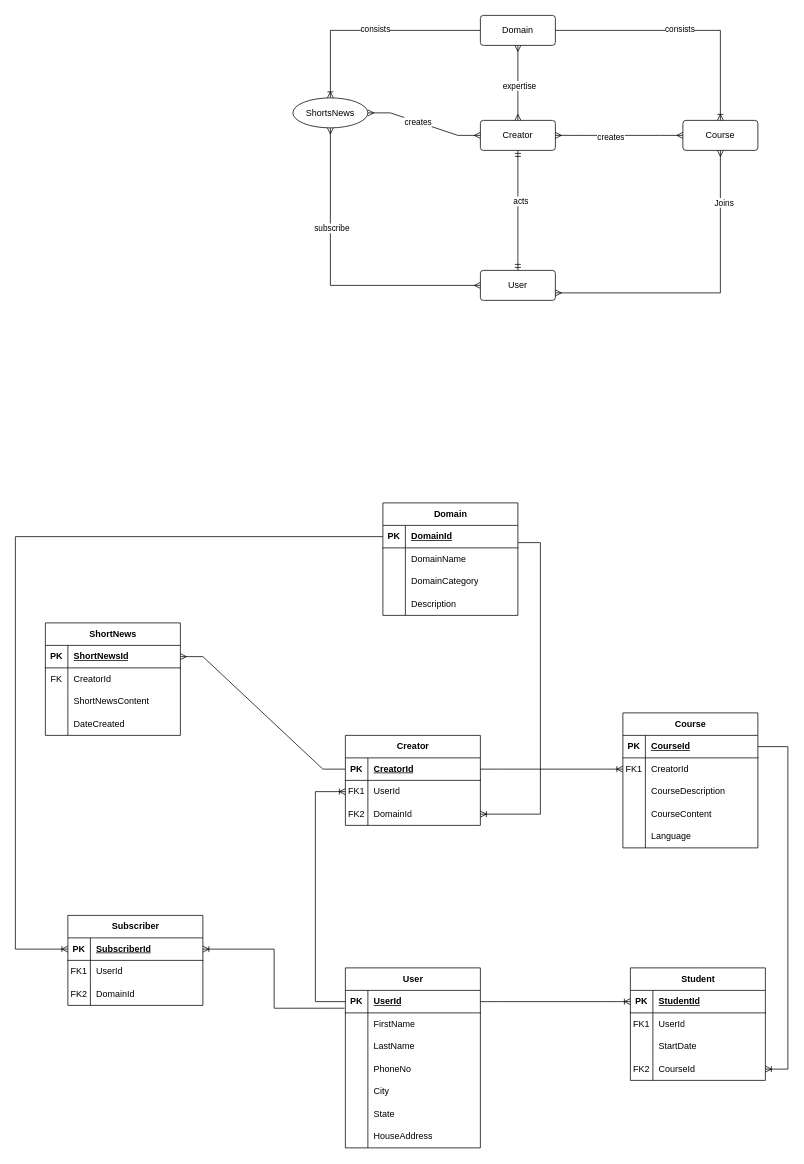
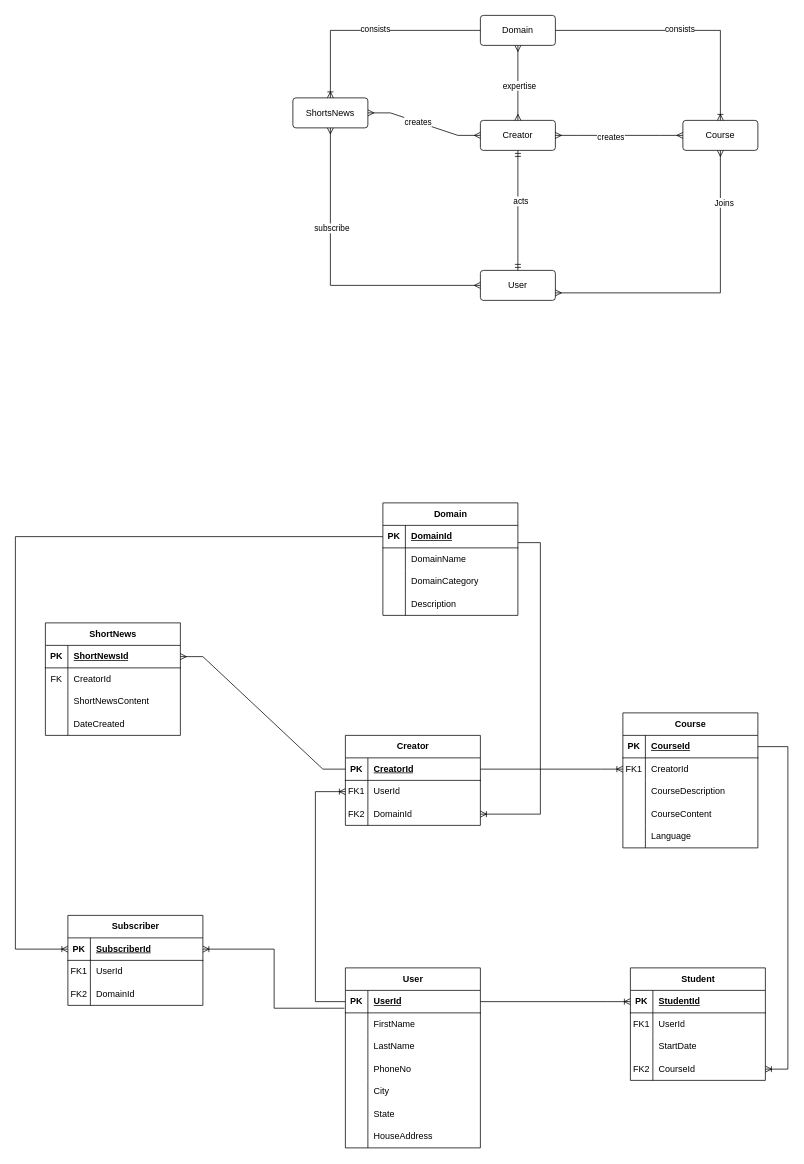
node "ShortsNews": shape ellipse -> rounded rectangle
